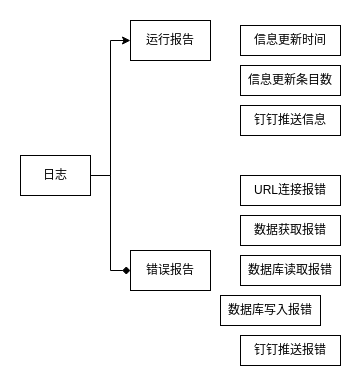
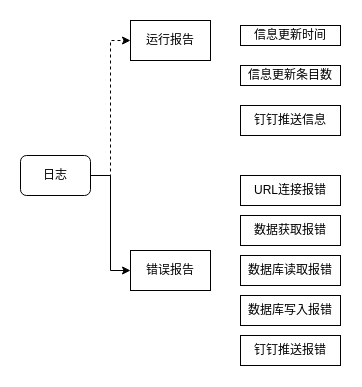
node "信息更新时间": size 100x30 -> 100x20
node "信息更新条目数": size 100x30 -> 100x20
edge "日志" -> "运行报告": style solid -> dashed
node "日志": shape rectangle -> rounded rectangle
edge "日志" -> "错误报告": arrowhead diamond -> classic
node "数据库写入报错": moved (271, 311) -> (291, 311)
